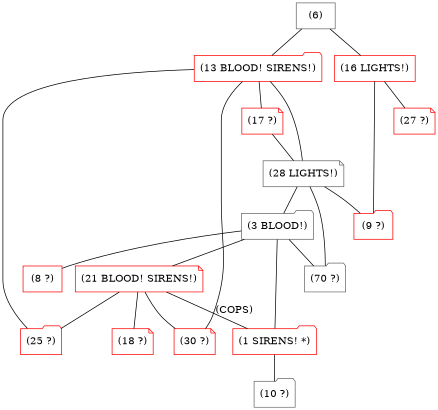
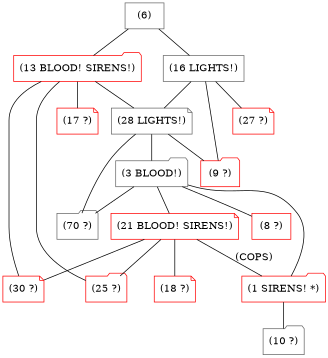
node "(16 LIGHTS!)": color red -> gray40
edge "(17 ?)" -- "(28 LIGHTS!)": now "(16 LIGHTS!)" -- "(28 LIGHTS!)"
